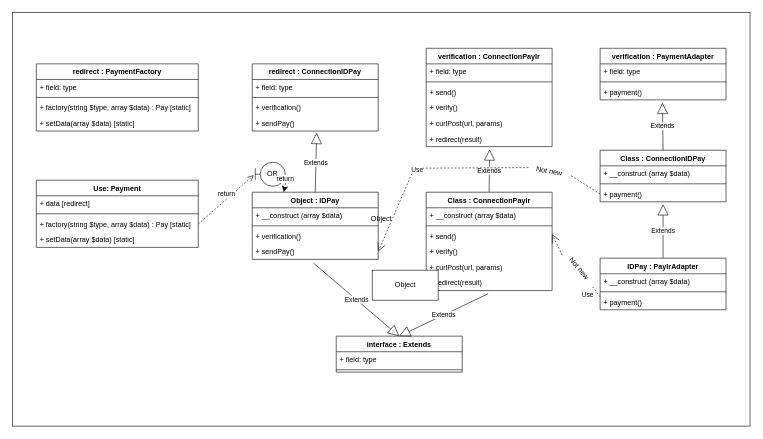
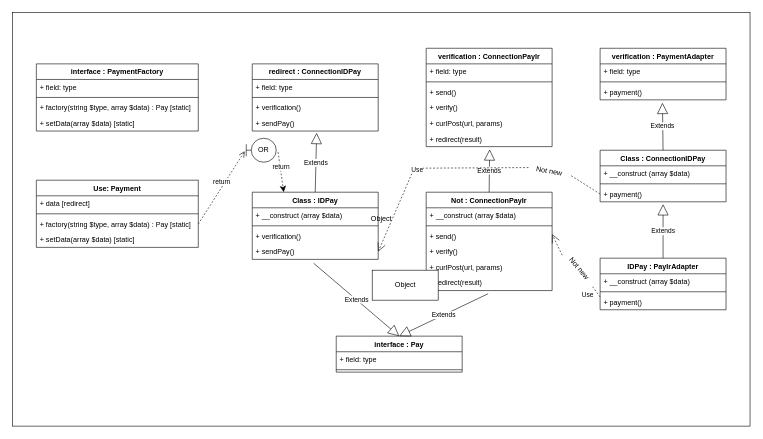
node "redirect : PaymentFactory": label "redirect : PaymentFactory" -> "interface : PaymentFactory"
node "OR": moved (270, 174) -> (261, 150)
node "Object : IDPay": label "Object : IDPay" -> "Class : IDPay"
node "Class : ConnectionPayIr": label "Class : ConnectionPayIr" -> "Not : ConnectionPayIr"
node "interface : Extends": label "interface : Extends" -> "interface : Pay"
